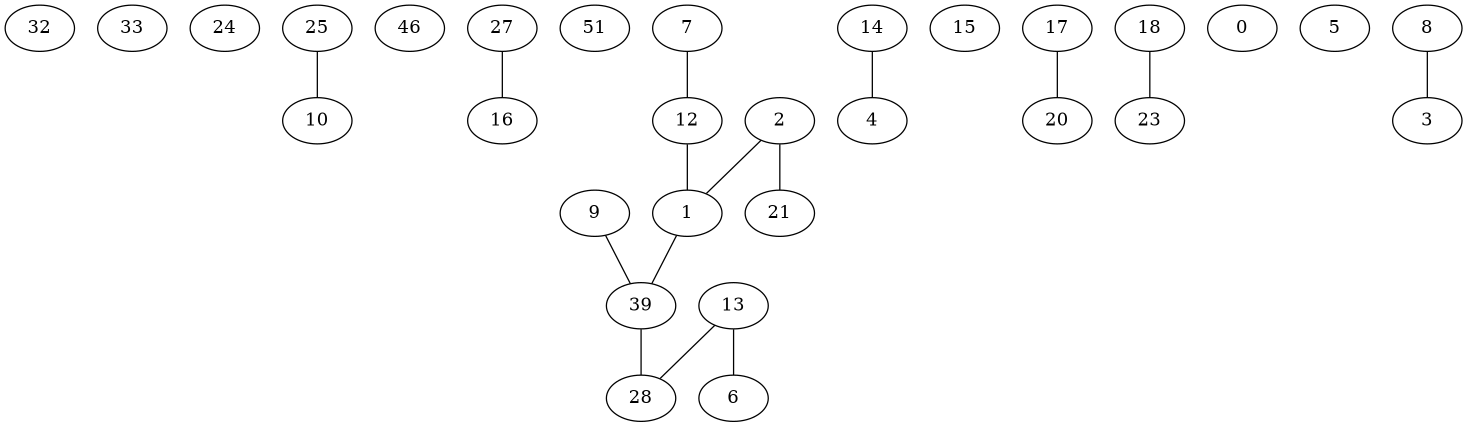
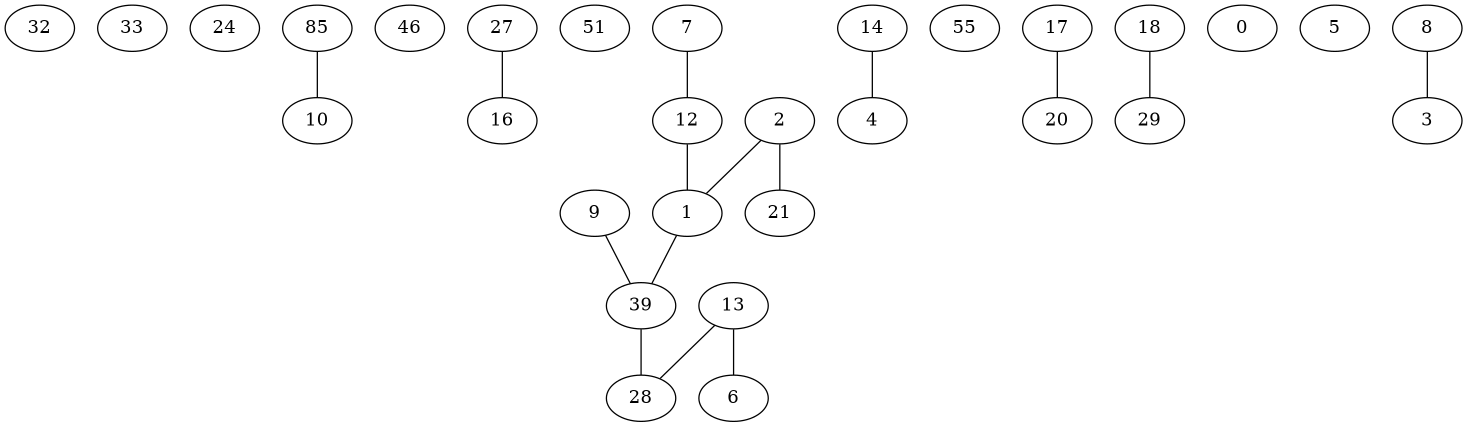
node "25": label "25" -> "85"
node "15": label "15" -> "55"
node "23": label "23" -> "29"
